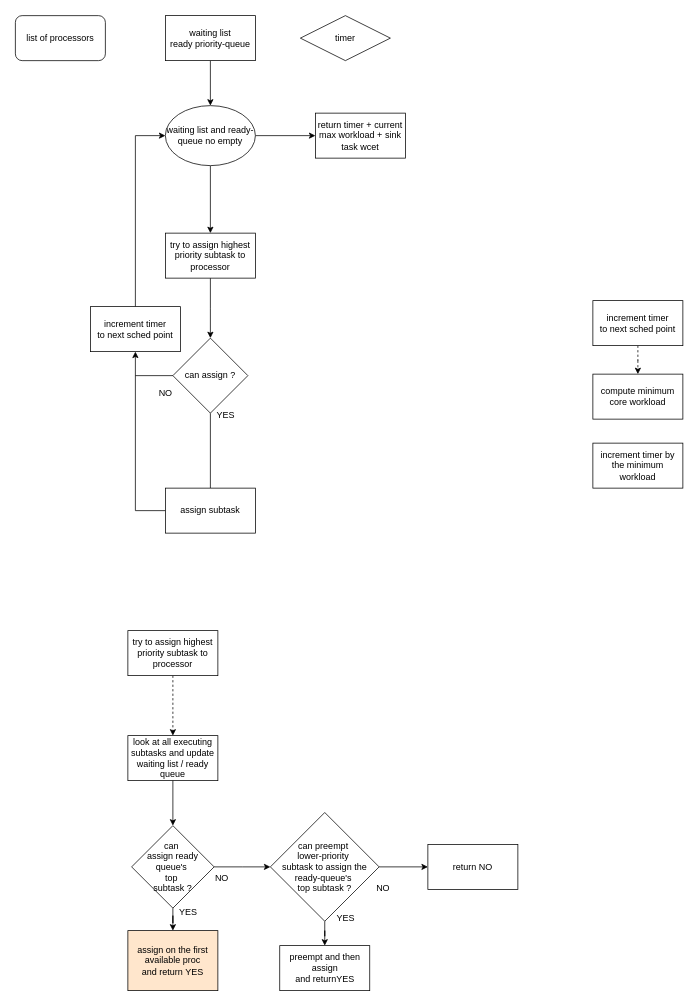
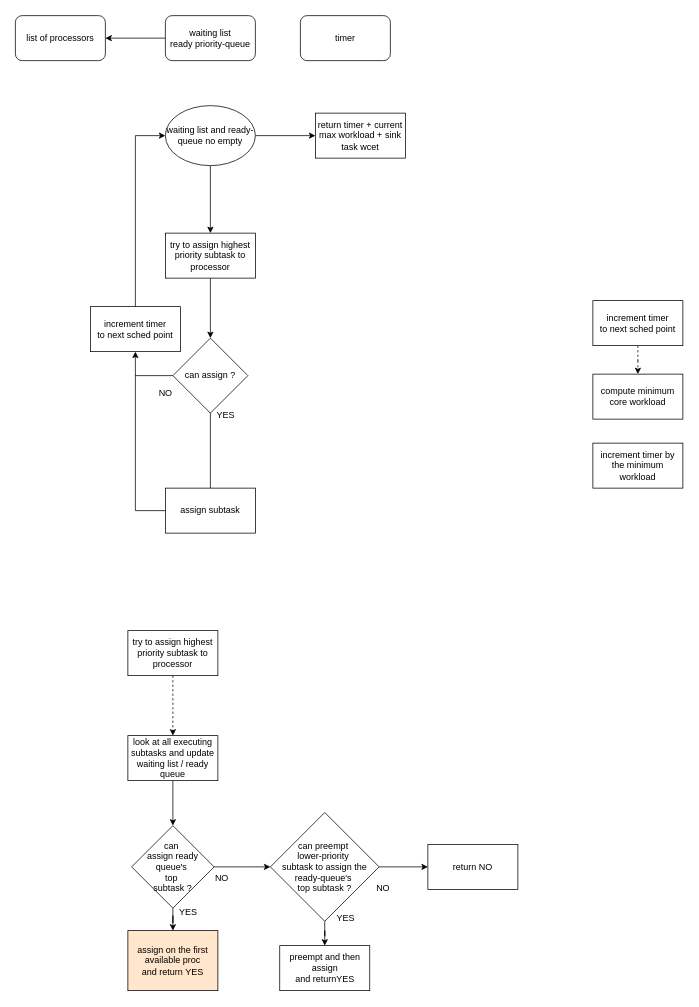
node "waiting list ready priority-queue": shape rectangle -> rounded rectangle
node "timer": shape diamond -> rounded rectangle
edge "waiting list ready priority-queue" -> "waiting list and ready-queue no empty": now "waiting list ready priority-queue" -> "list of processors"
